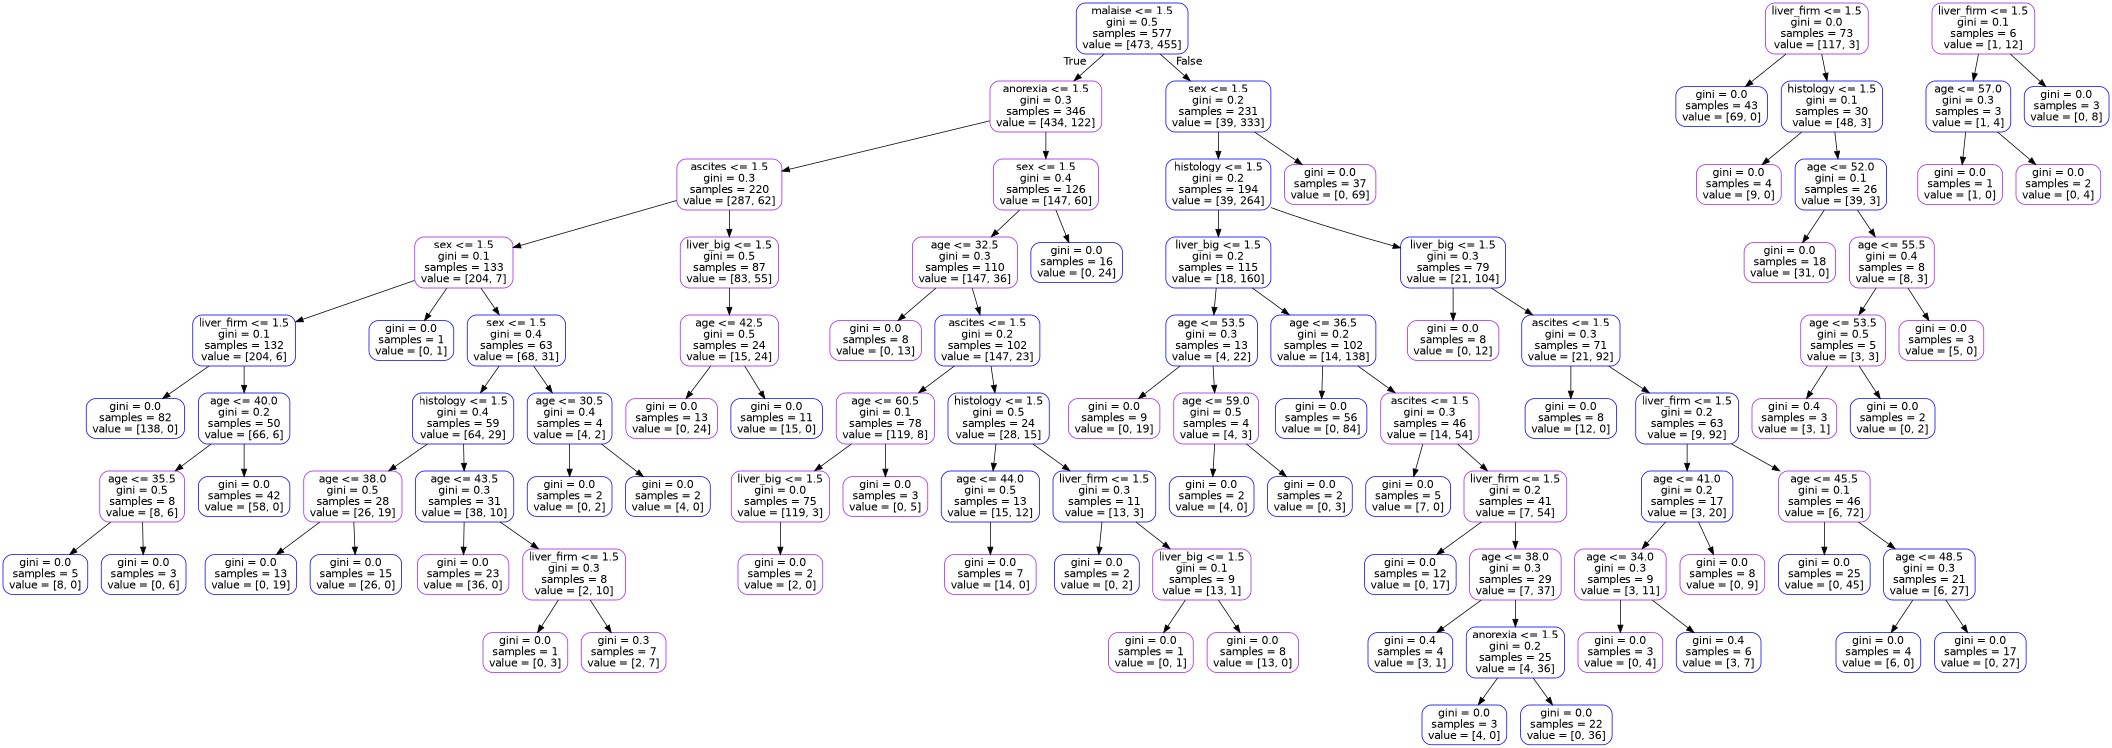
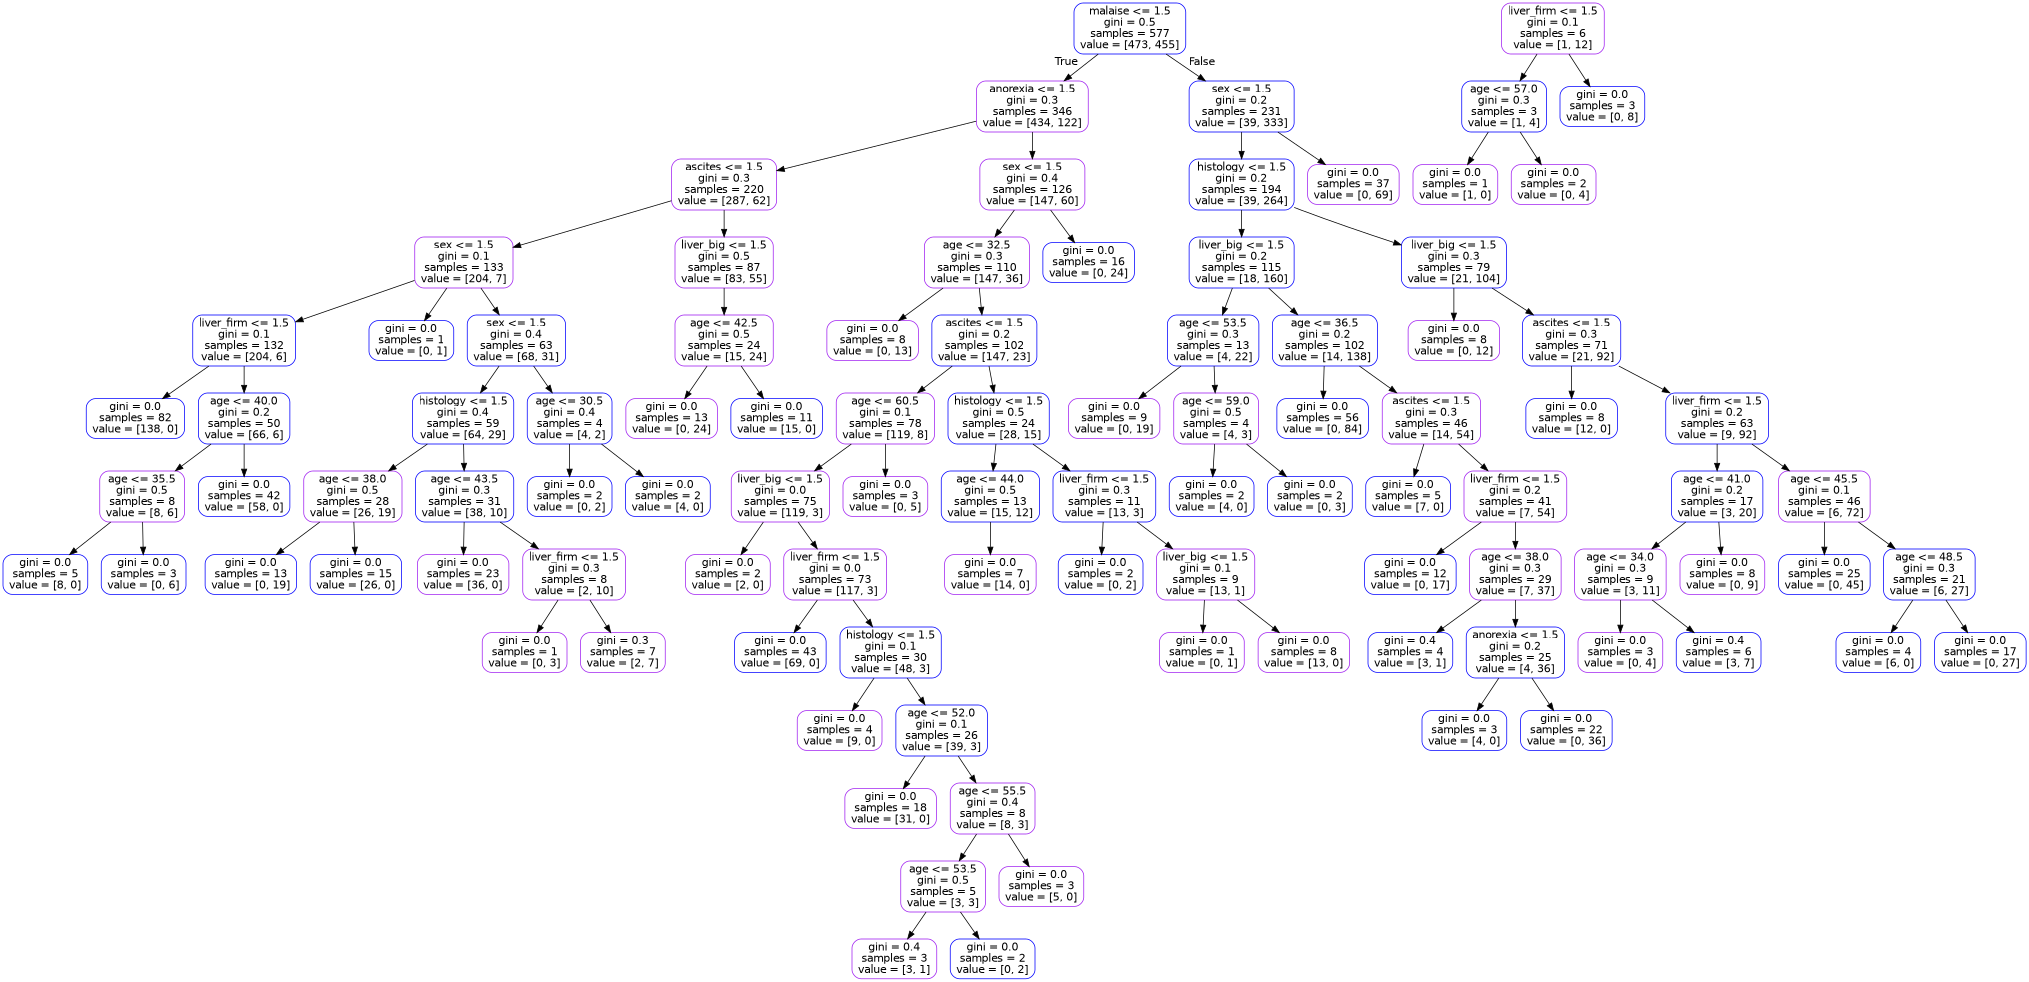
edge "liver_big <= 1.5 gini = 0.0 samples = 75 value = [119, 3]" -> "liver_firm <= 1.5 gini = 0.0 samples = 73 value = [117, 3]": added
